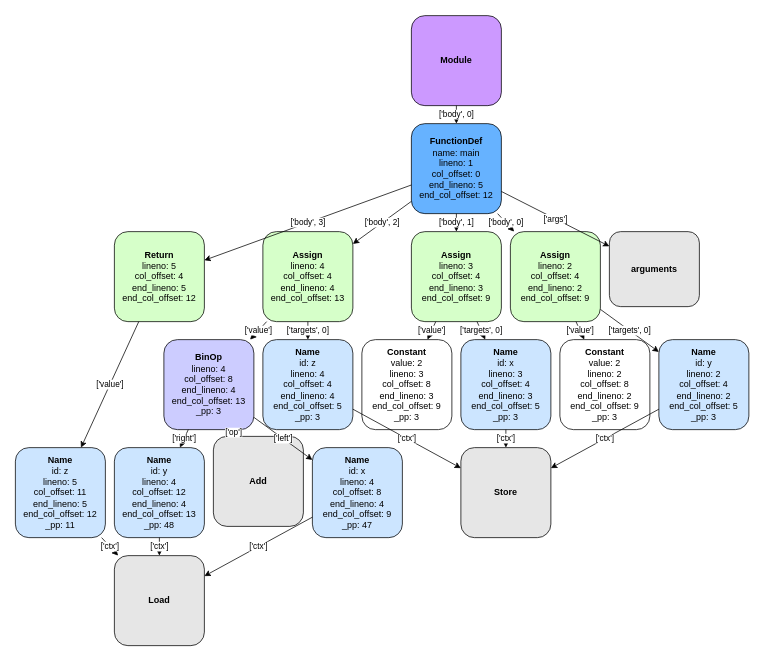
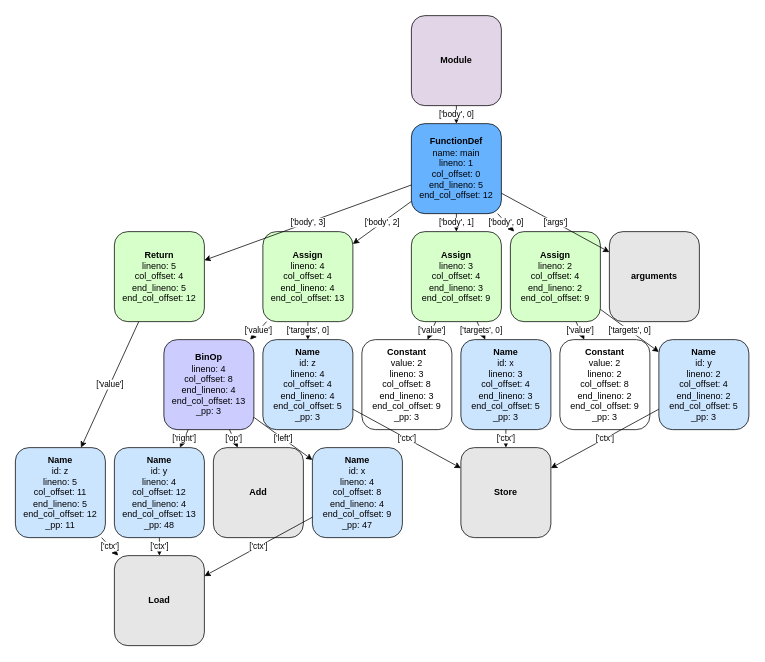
node "Module": fillcolor #cc99ff -> #e1d5e7
node "arguments": size 90x75 -> 90x90
node "Add": moved (258, 481) -> (258, 492)
